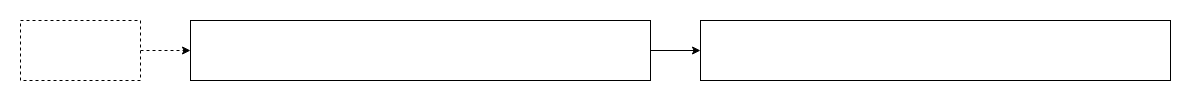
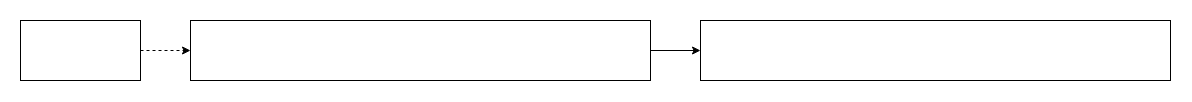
node "Android层/native_setup": style dashed -> solid
